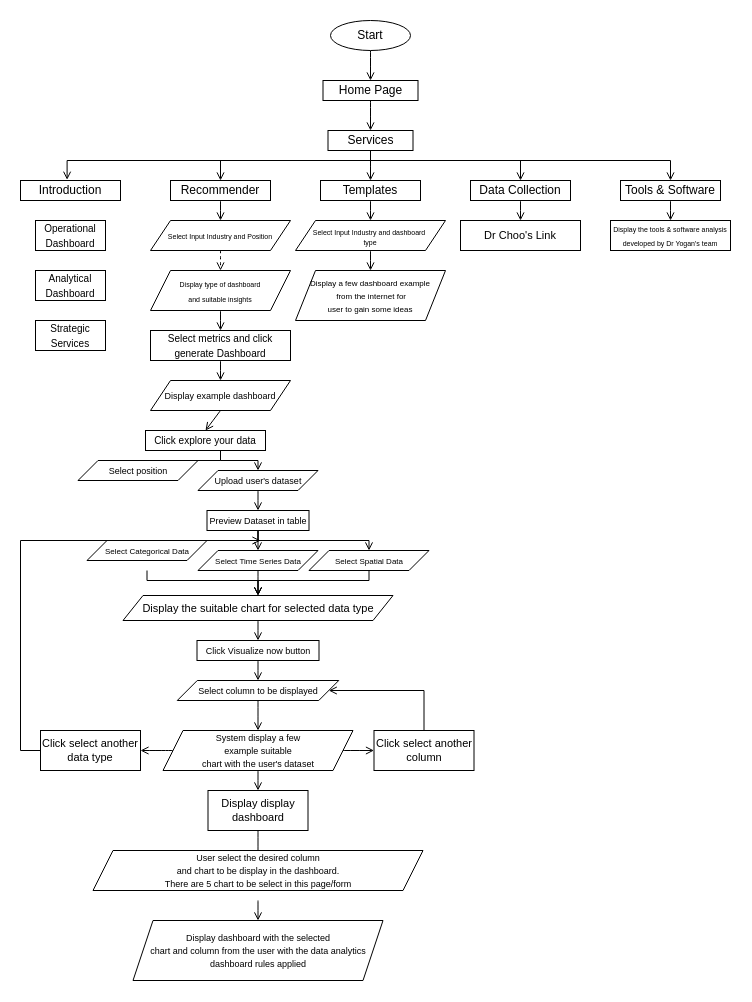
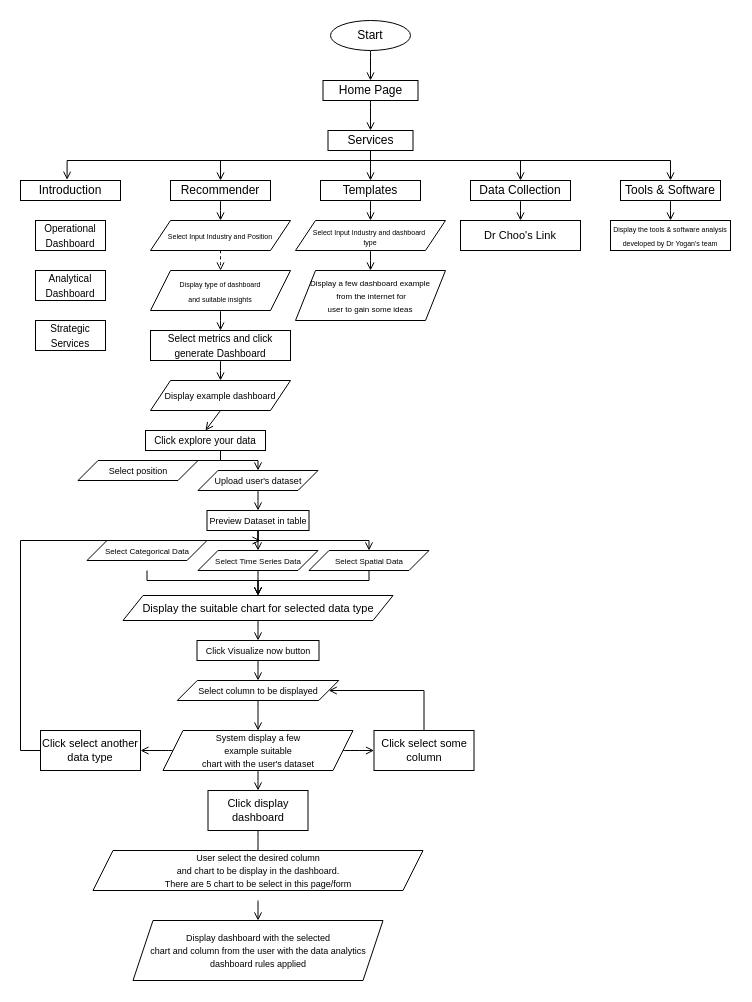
node "Click select another column": label "Click select another column" -> "Click select some column"
node "Display display dashboard": label "Display display dashboard" -> "Click display dashboard"
